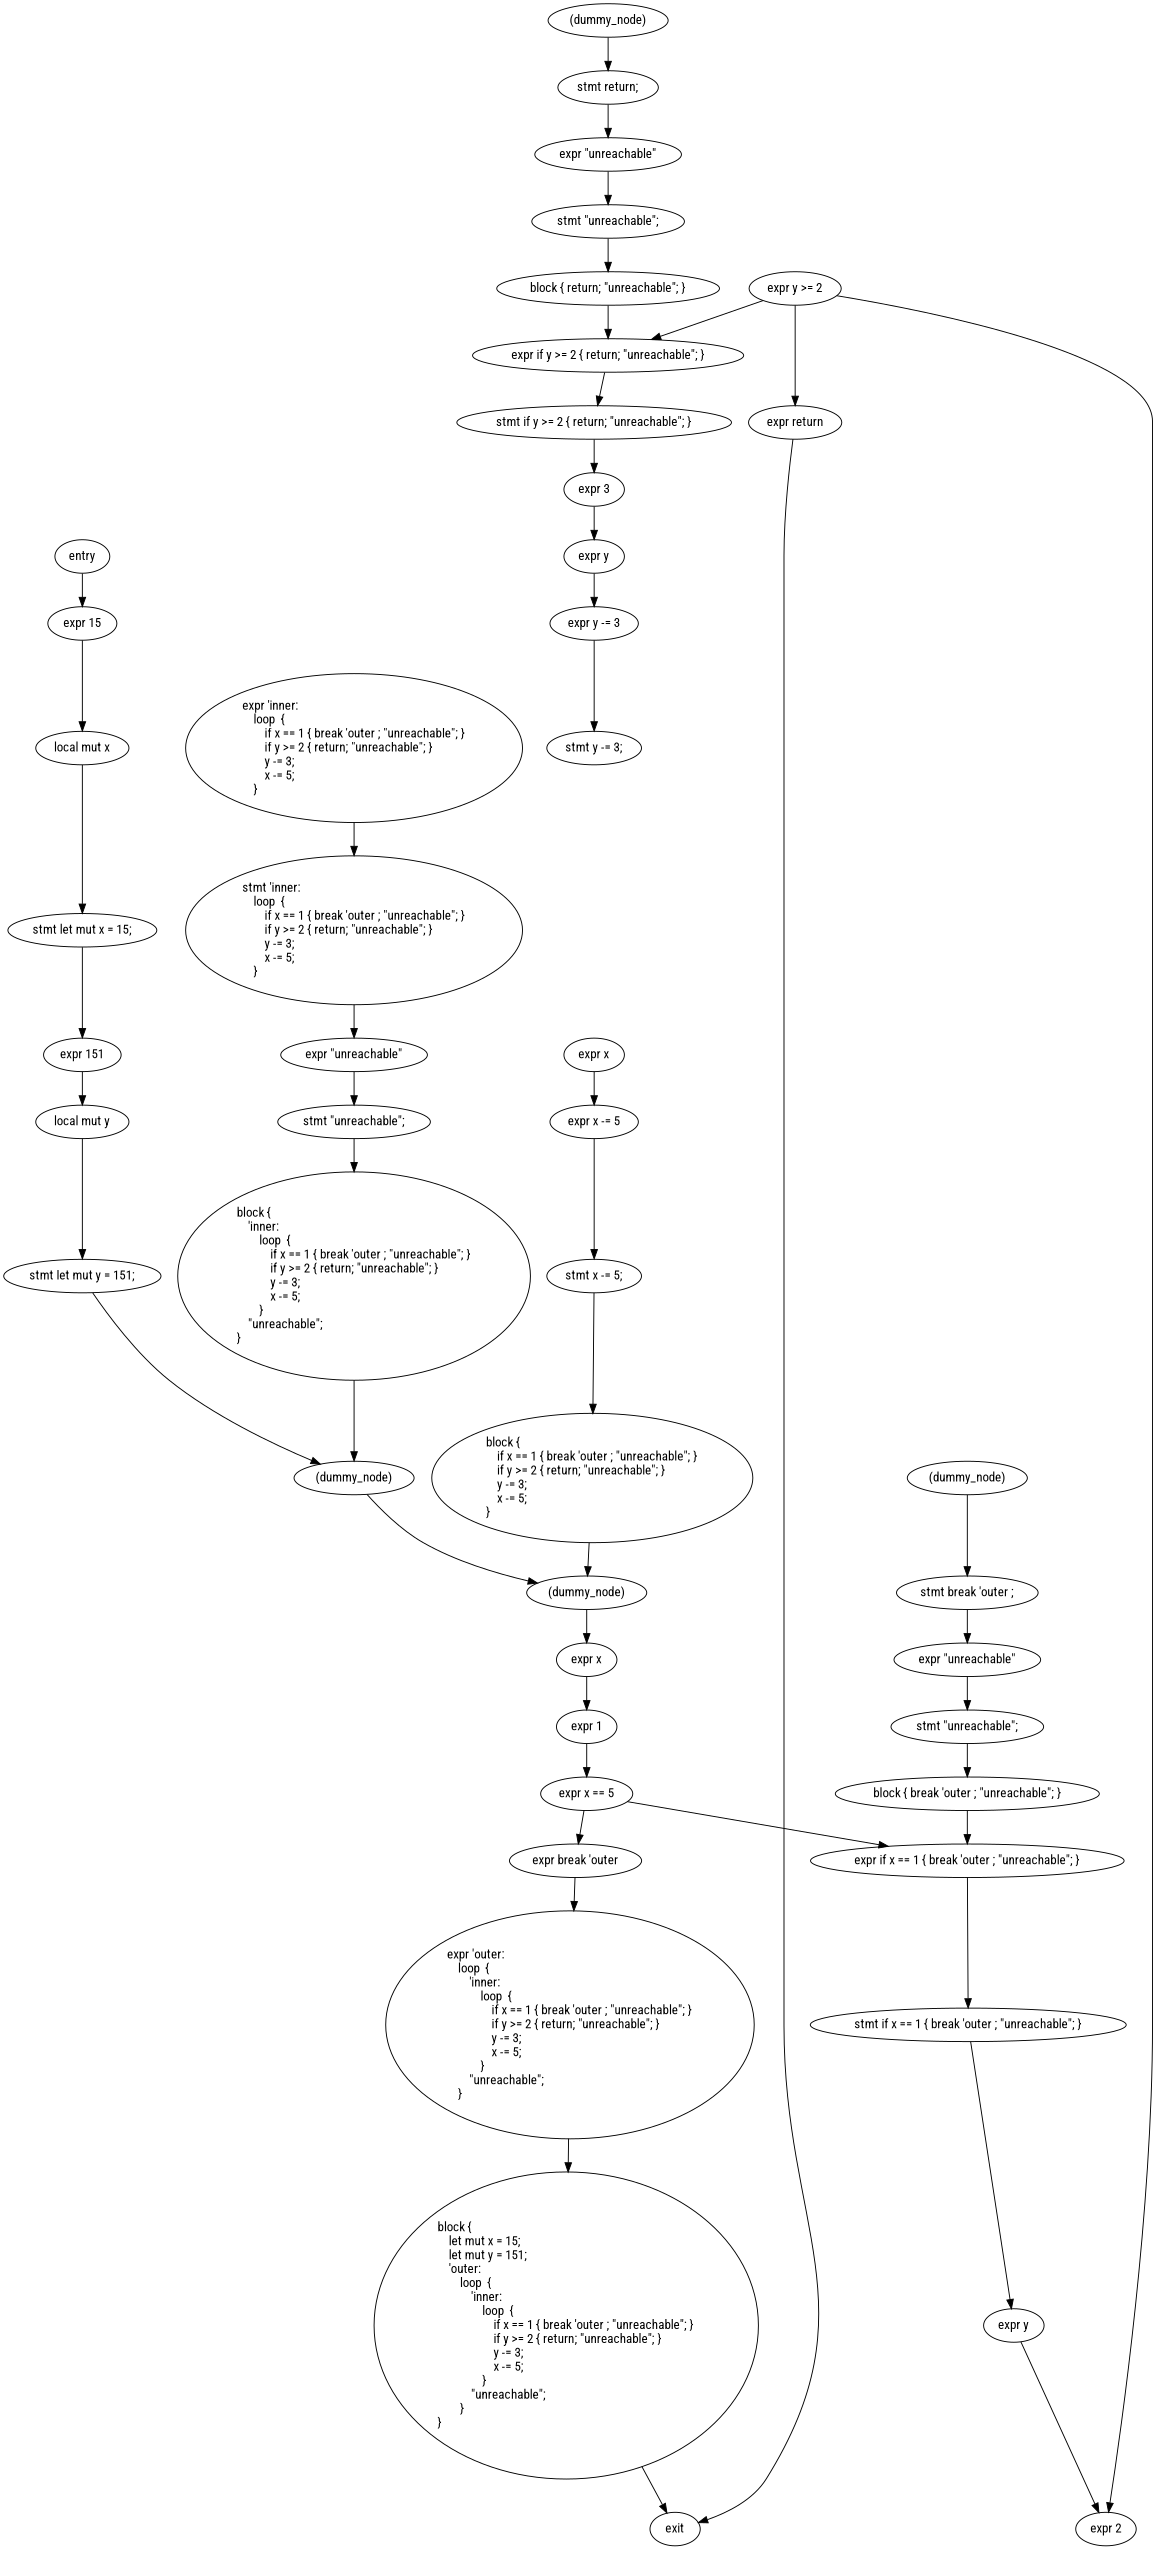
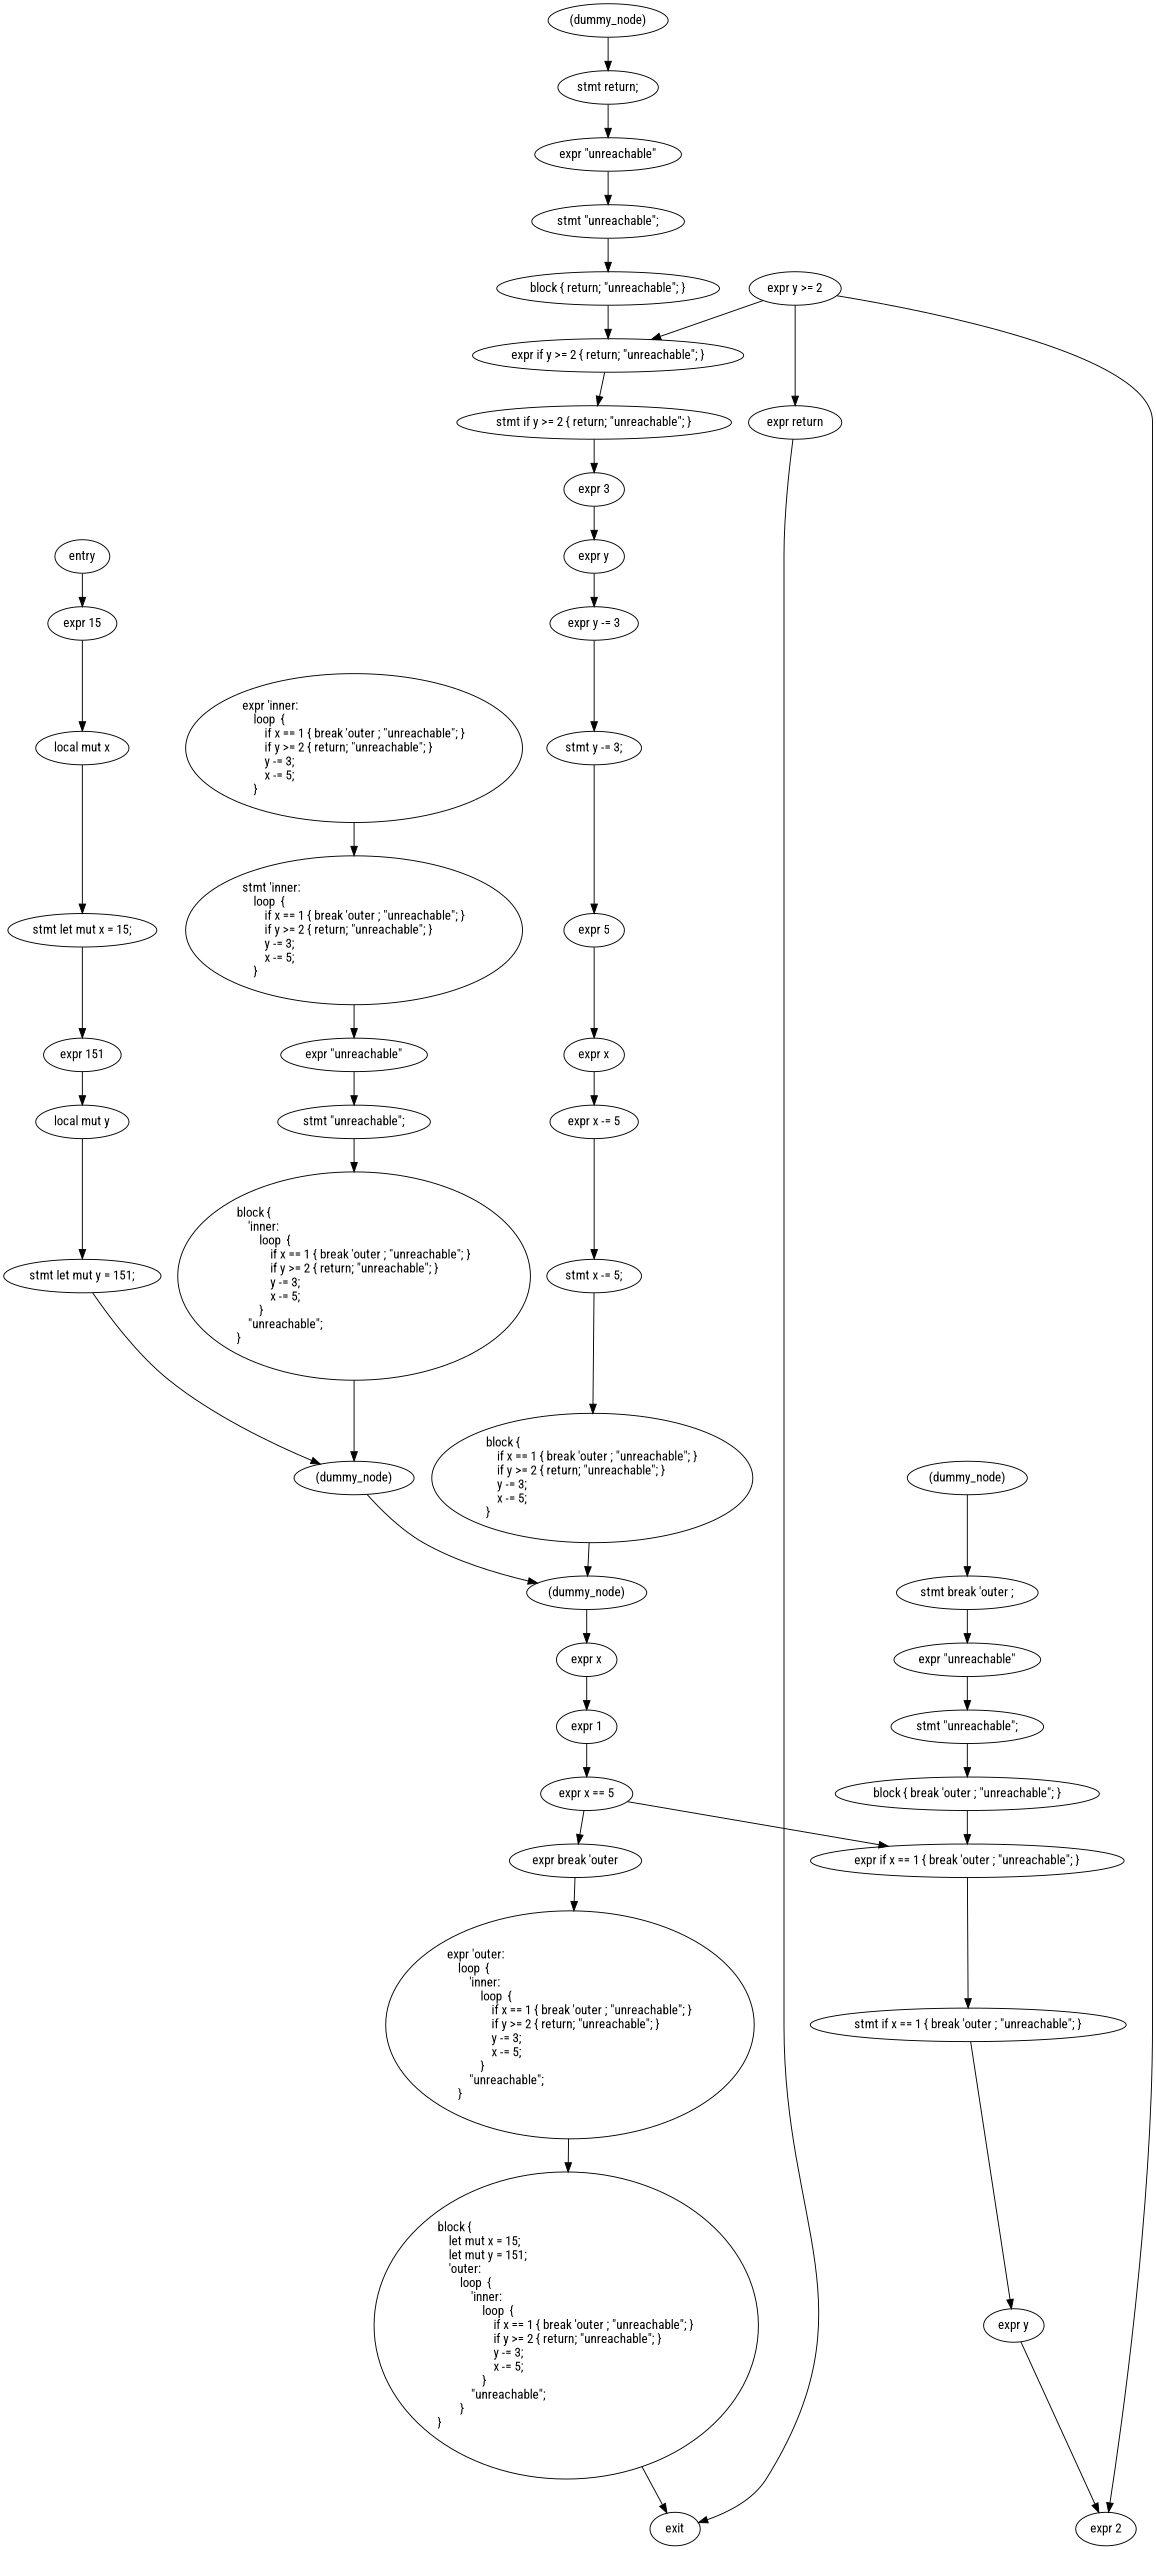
node "expr 5": added
